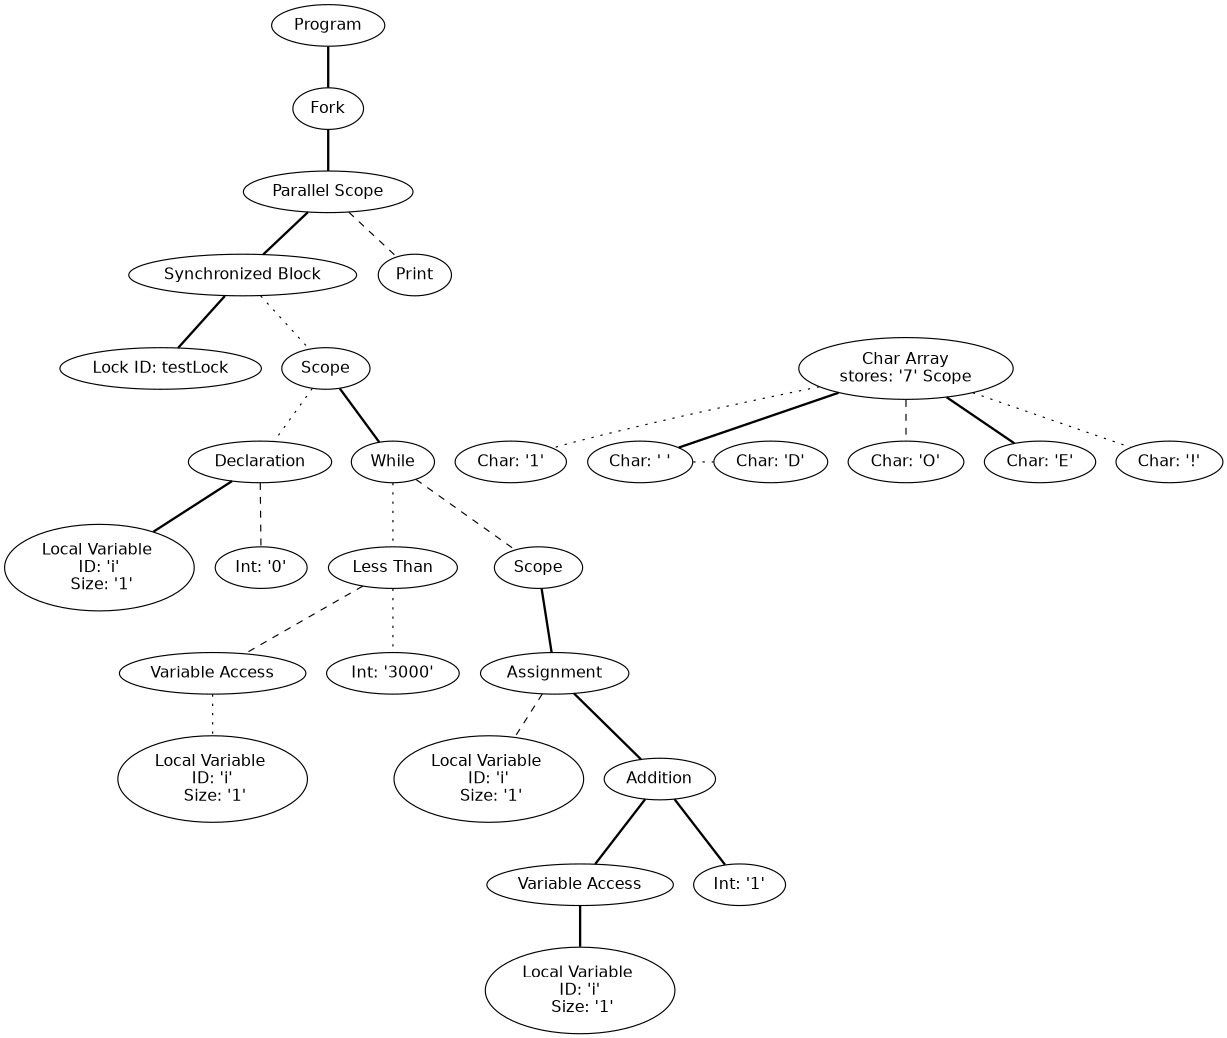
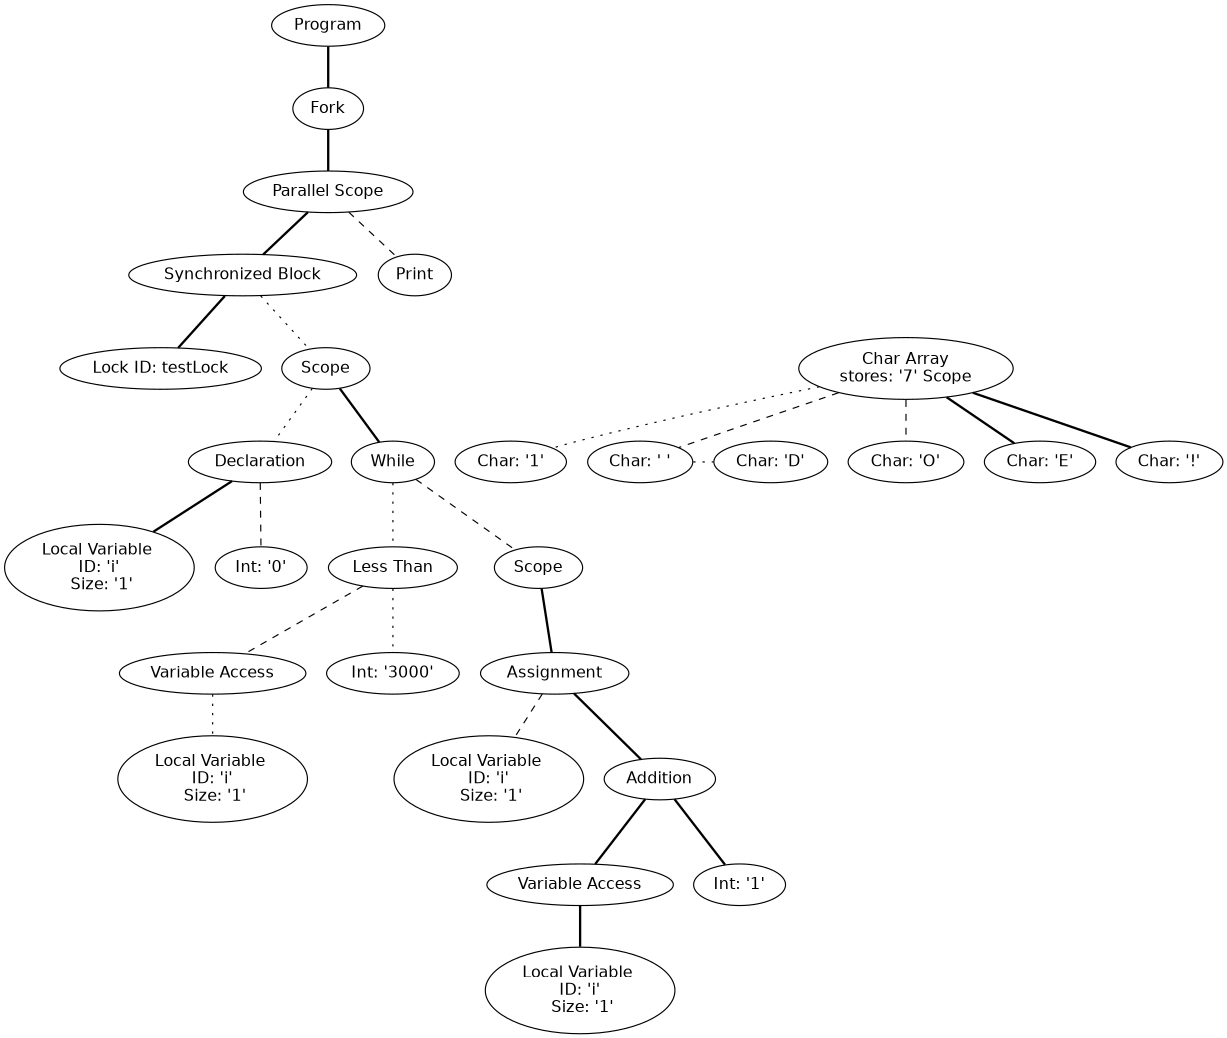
edge "Char Array" -- "Char: ' '": style bold -> dashed
edge "Char Array" -- "Char: '!'": style dotted -> bold
